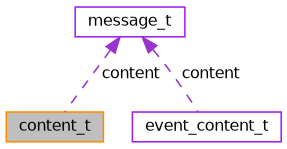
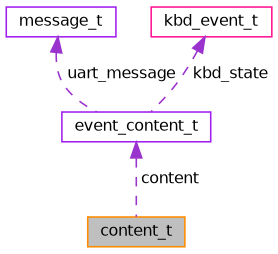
node "kbd_event_t": added
edge "event_content_t" -> "message_t": label " content" -> " uart_message"
edge "content_t" -> "message_t": now "content_t" -> "event_content_t"
